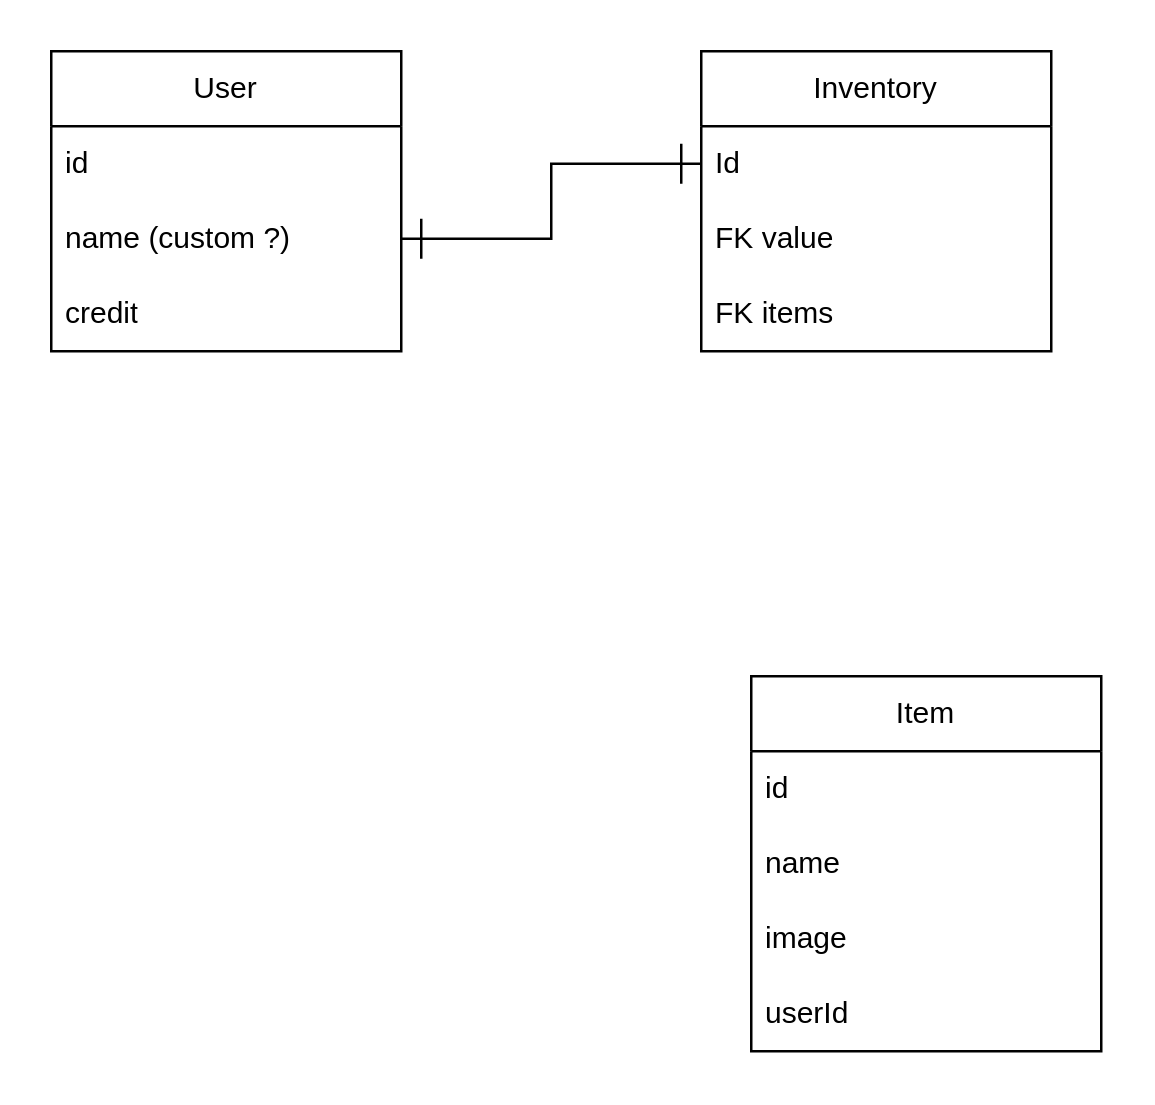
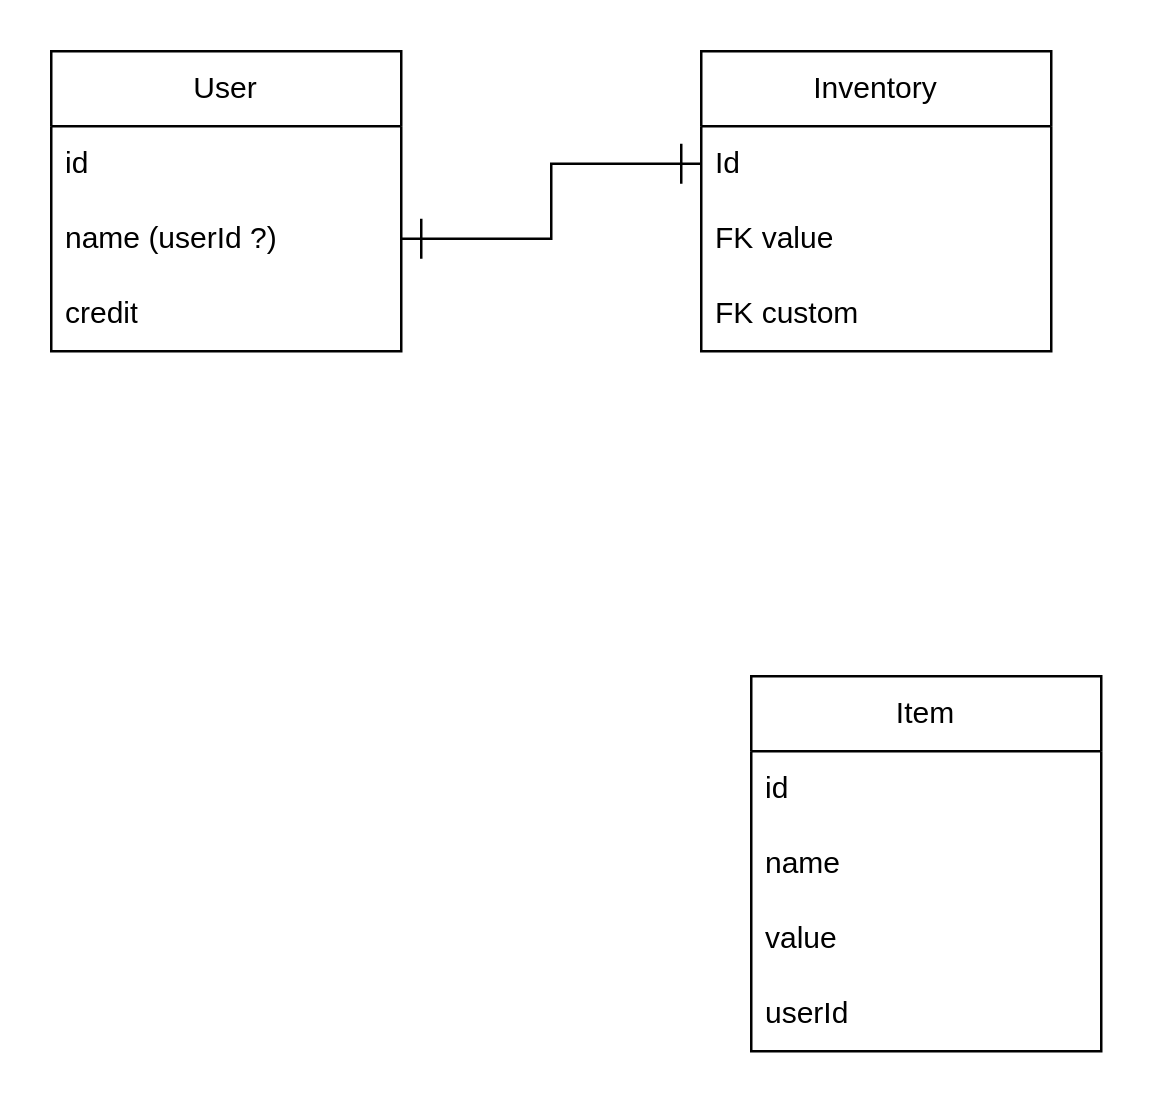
node "name (custom ?)": label "name (custom ?)" -> "name (userId ?)"
node "FK items": label "FK items" -> "FK custom"
node "image": label "image" -> "value"
